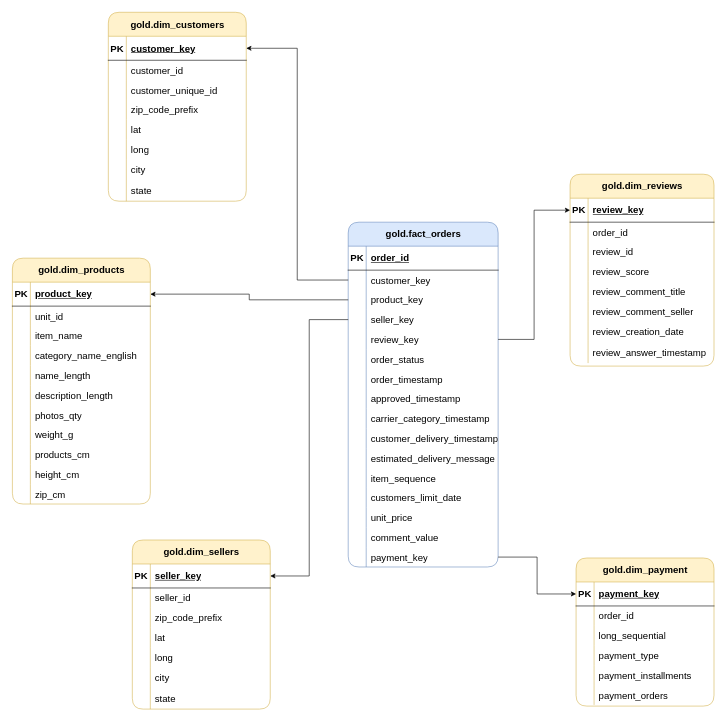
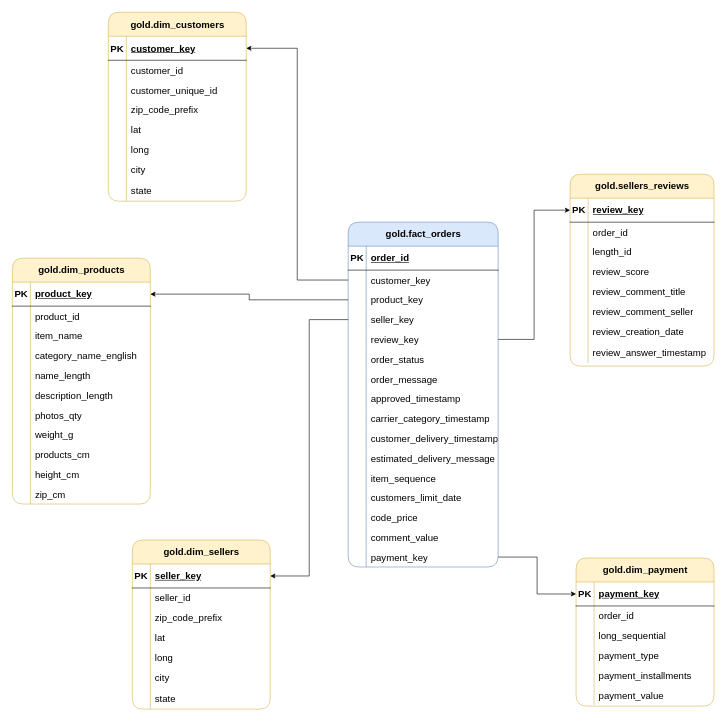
node "gold.dim_reviews": label "gold.dim_reviews" -> "gold.sellers_reviews"
node "review_id": label "review_id" -> "length_id"
node "unit_id": label "unit_id" -> "product_id"
node "order_timestamp": label "order_timestamp" -> "order_message"
node "unit_price": label "unit_price" -> "code_price"
node "payment_orders": label "payment_orders" -> "payment_value"
